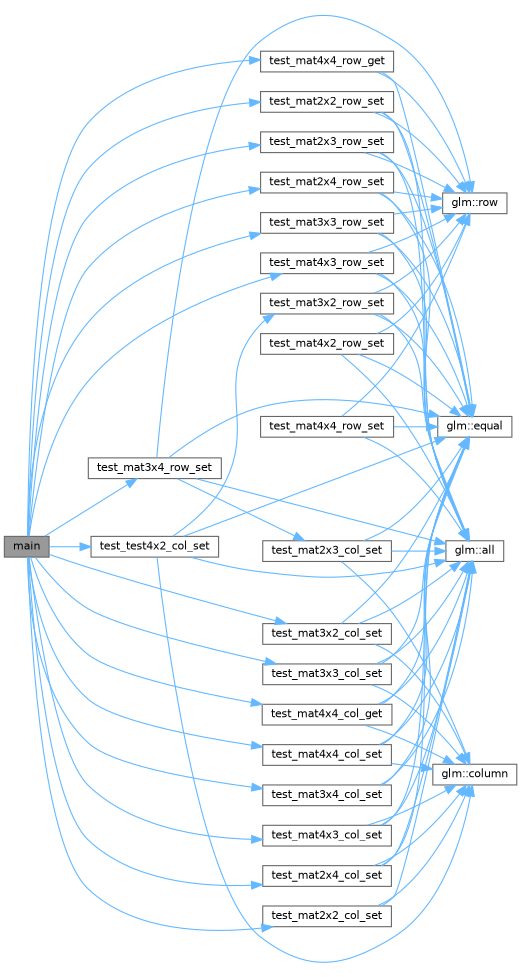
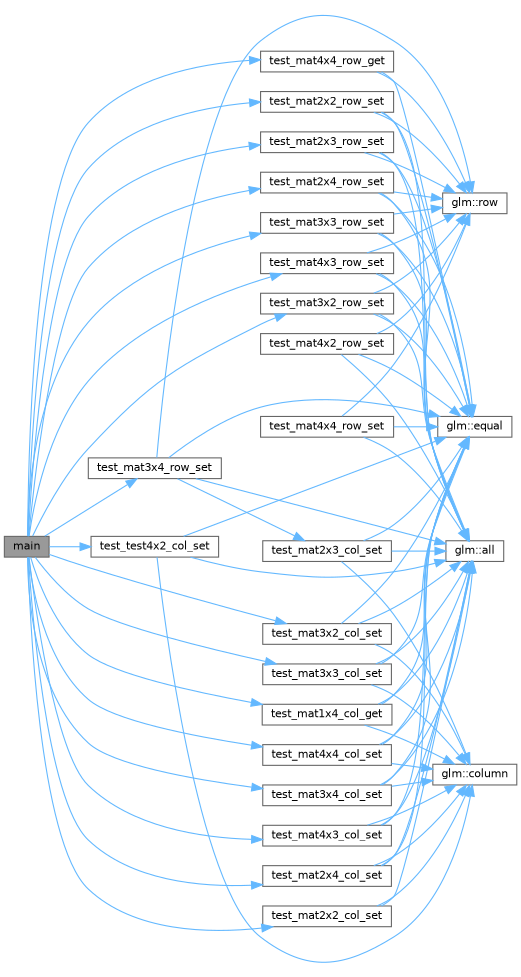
edge "test_test4x2_col_set" -> "test_mat3x2_row_set": now "main" -> "test_mat3x2_row_set"
node "test_mat4x4_col_get": label "test_mat4x4_col_get" -> "test_mat1x4_col_get"
edge "test_mat3x4_col_set" -> "glm::column": added
